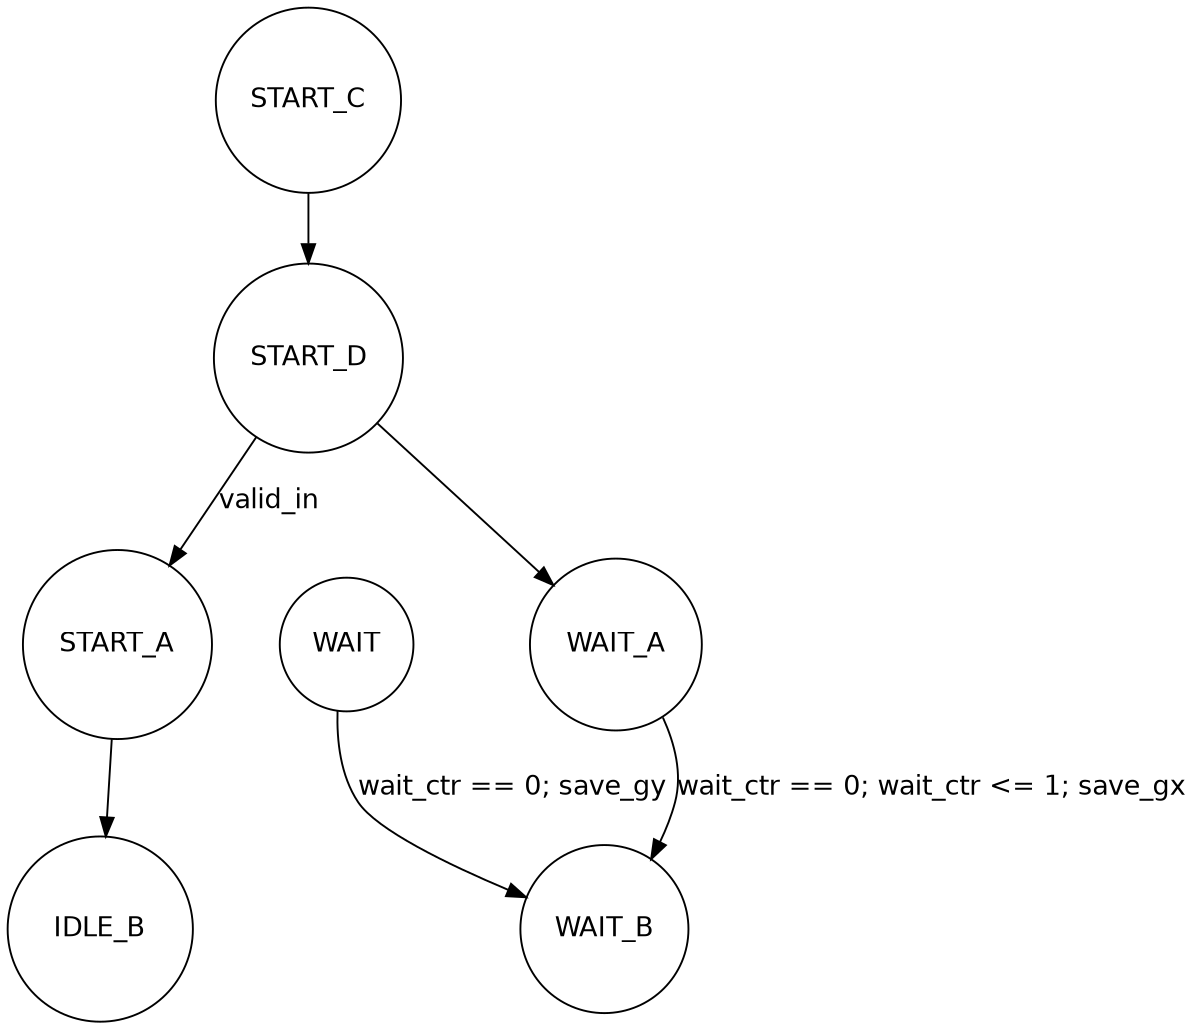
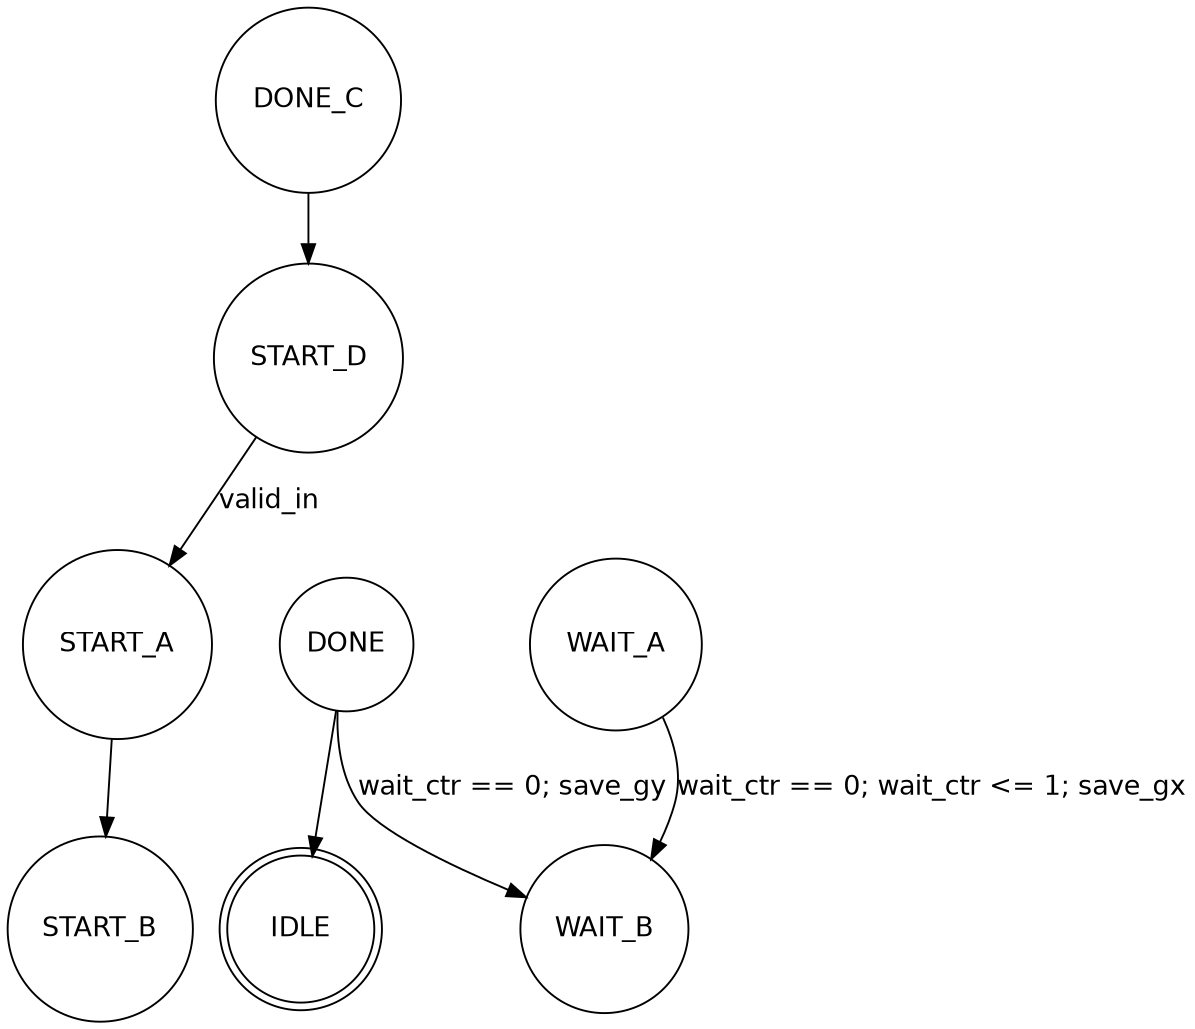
node "START_C": label "START_C" -> "DONE_C"
edge "START_D" -> "WAIT_A": removed
node "WAIT": label "WAIT" -> "DONE"
node "IDLE_B": label "IDLE_B" -> "START_B"
node "IDLE": added
